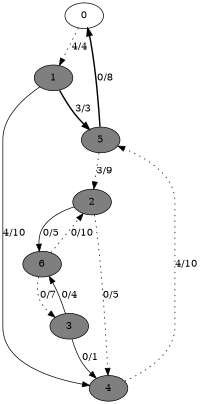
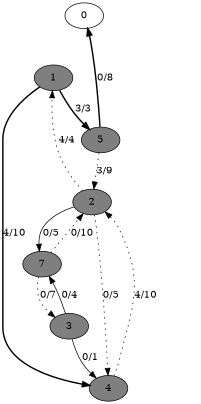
edge "0" -> "1": now "2" -> "1"
edge "1" -> "4": style solid -> bold
node "6": label "6" -> "7"
edge "4" -> "5": now "4" -> "2"
